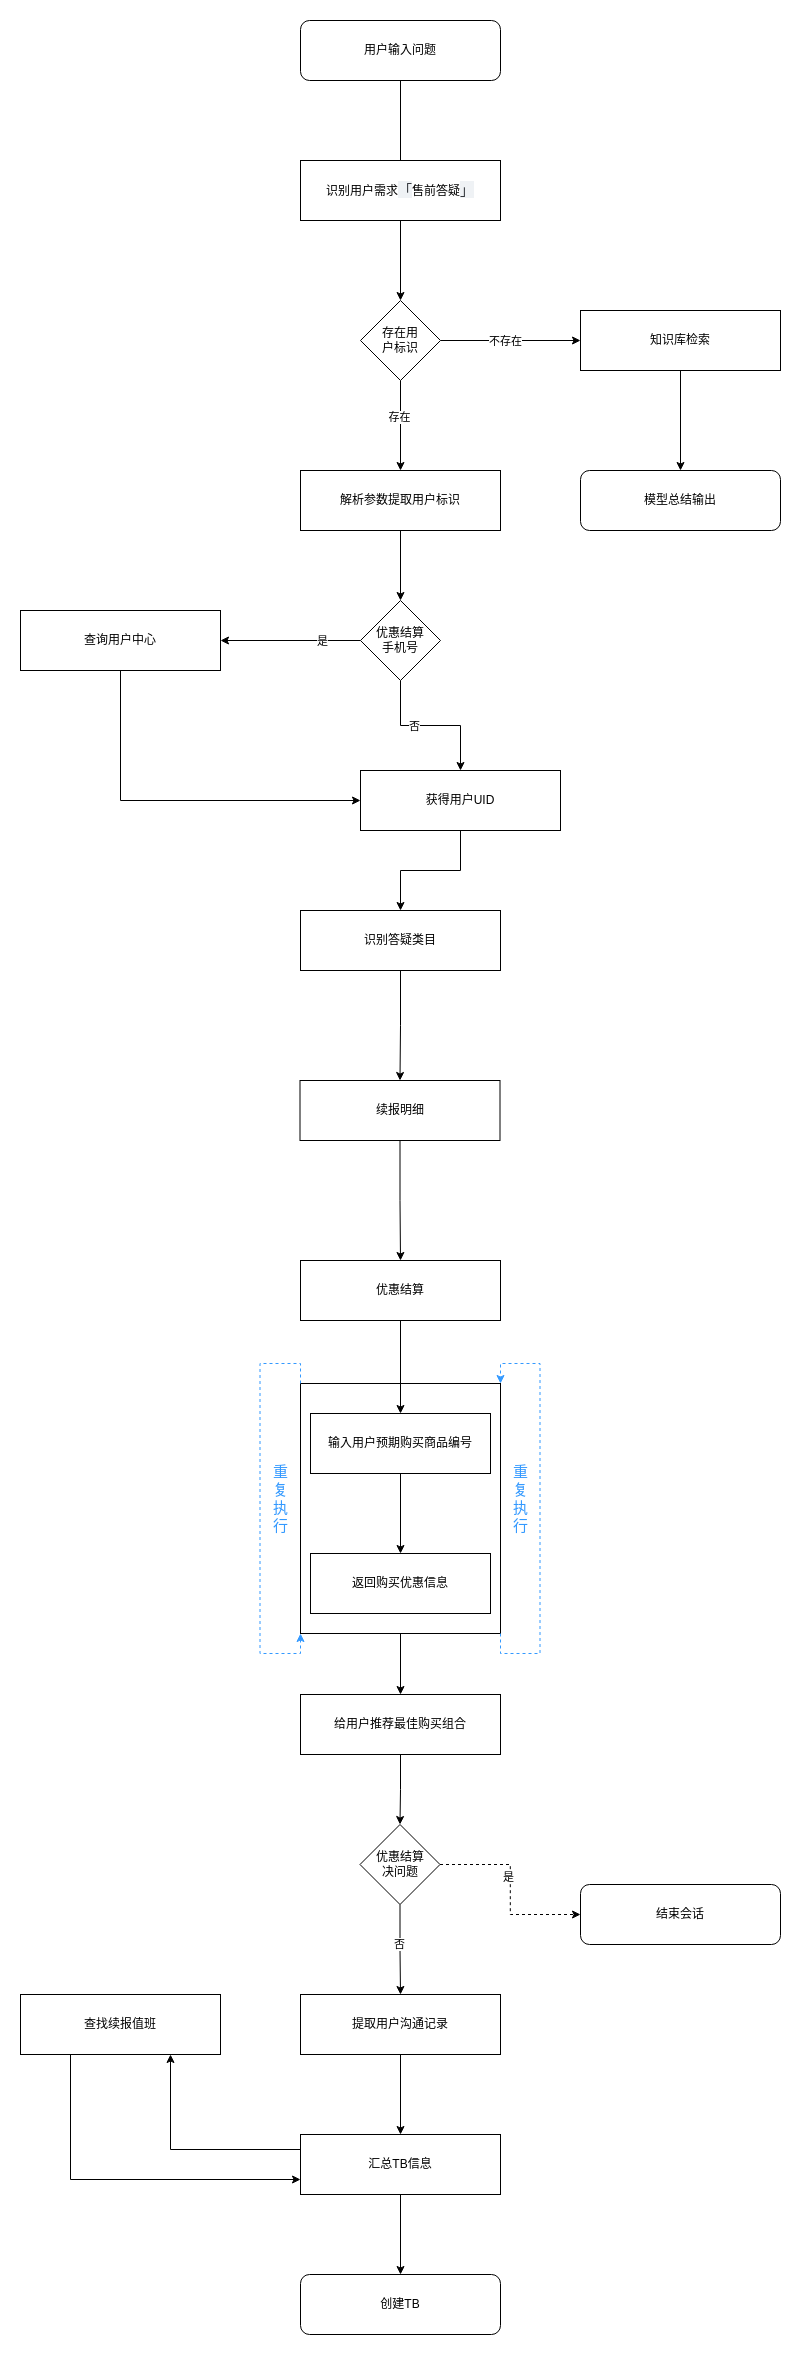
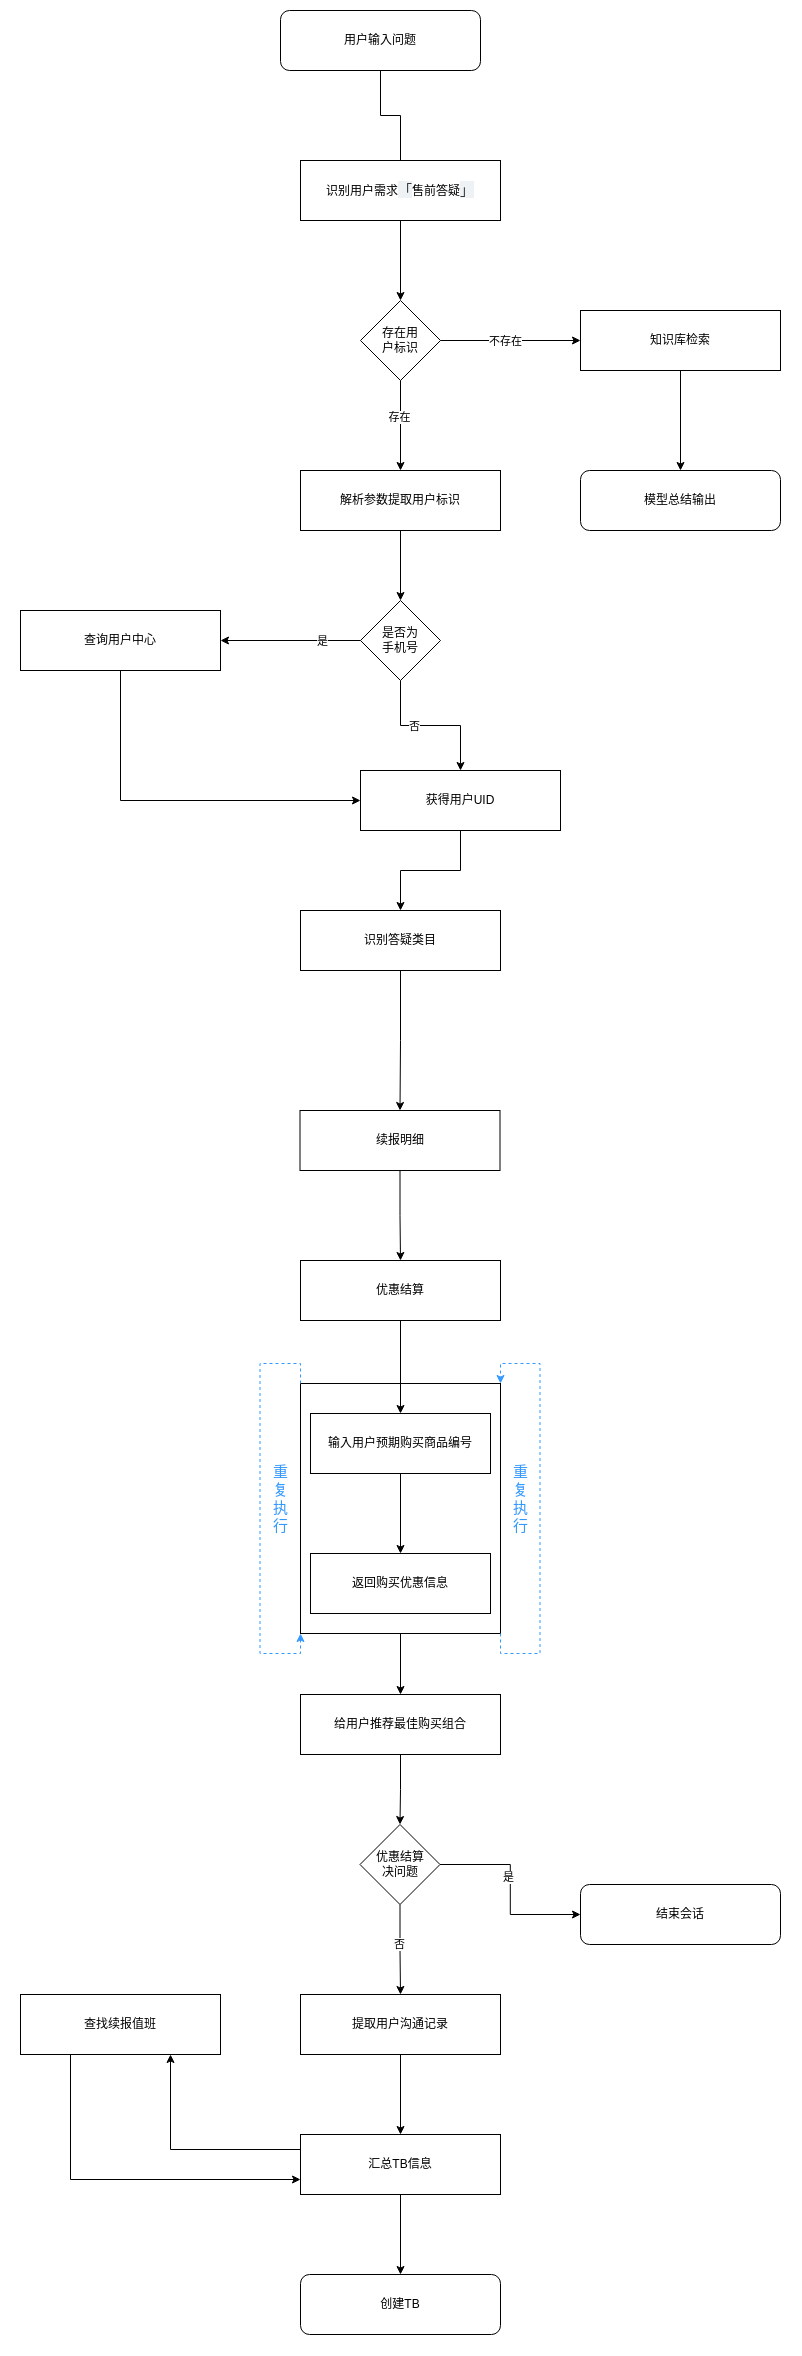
node "用户输入问题": moved (401, 51) -> (381, 41)
node "优惠结算 手机号": label "优惠结算 手机号" -> "是否为 手机号"
node "续报明细": moved (400, 1111) -> (400, 1141)
edge "优惠结算 决问题" -> "结束会话": style dashed -> solid
